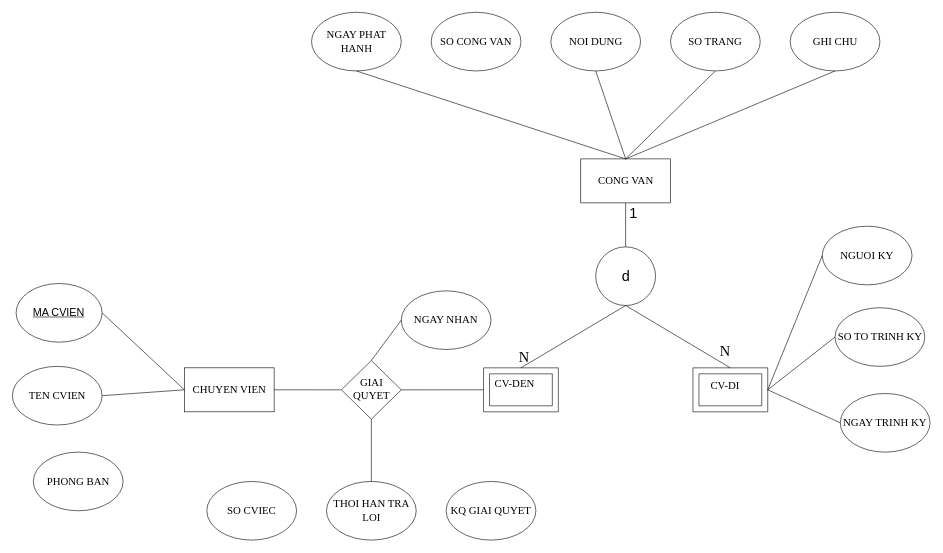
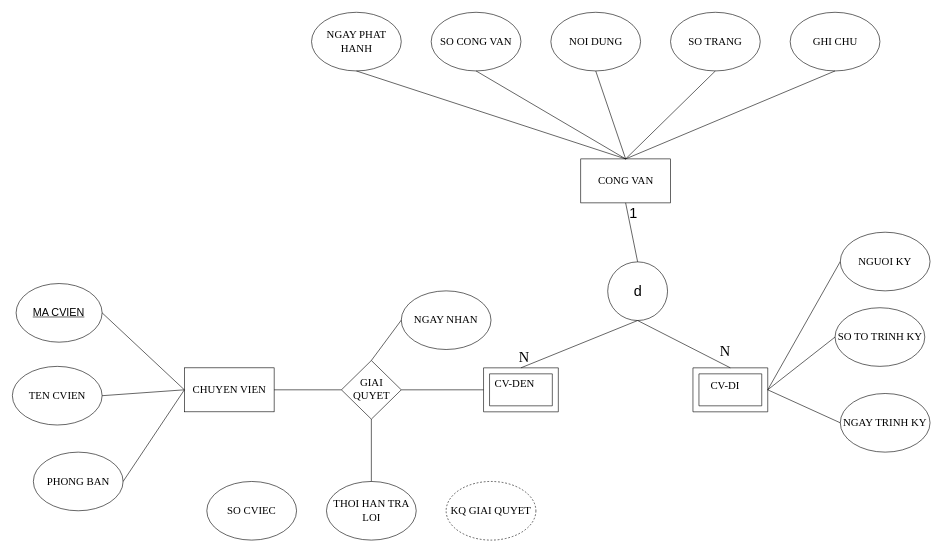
edge "SO CONG VAN" -- "CONG VAN": added
node "NGUOI KY": moved (867, 256) -> (885, 262)
node "d": moved (626, 276) -> (638, 291)
edge "CHUYEN VIEN" -- "PHONG BAN": added
node "KQ GIAI QUYET": style solid -> dashed
